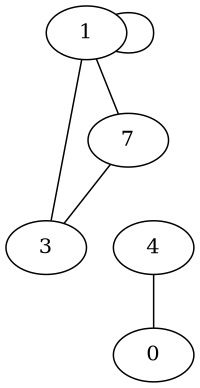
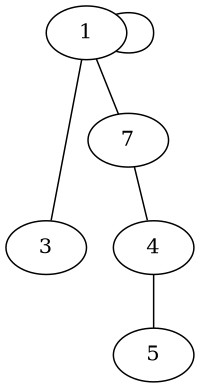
edge "7" -- "3": now "7" -- "4"
node "0": label "0" -> "5"
